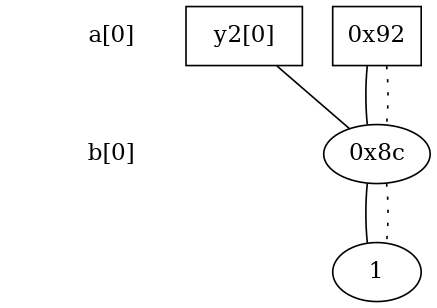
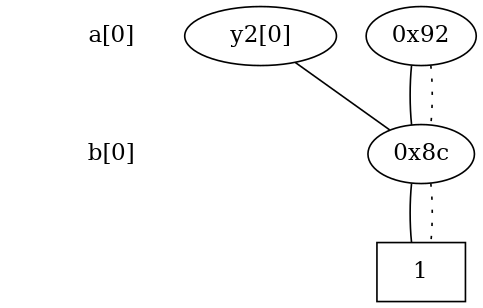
node "y2[0]": shape box -> ellipse
node "0x92": shape box -> ellipse
node "1": shape ellipse -> box
